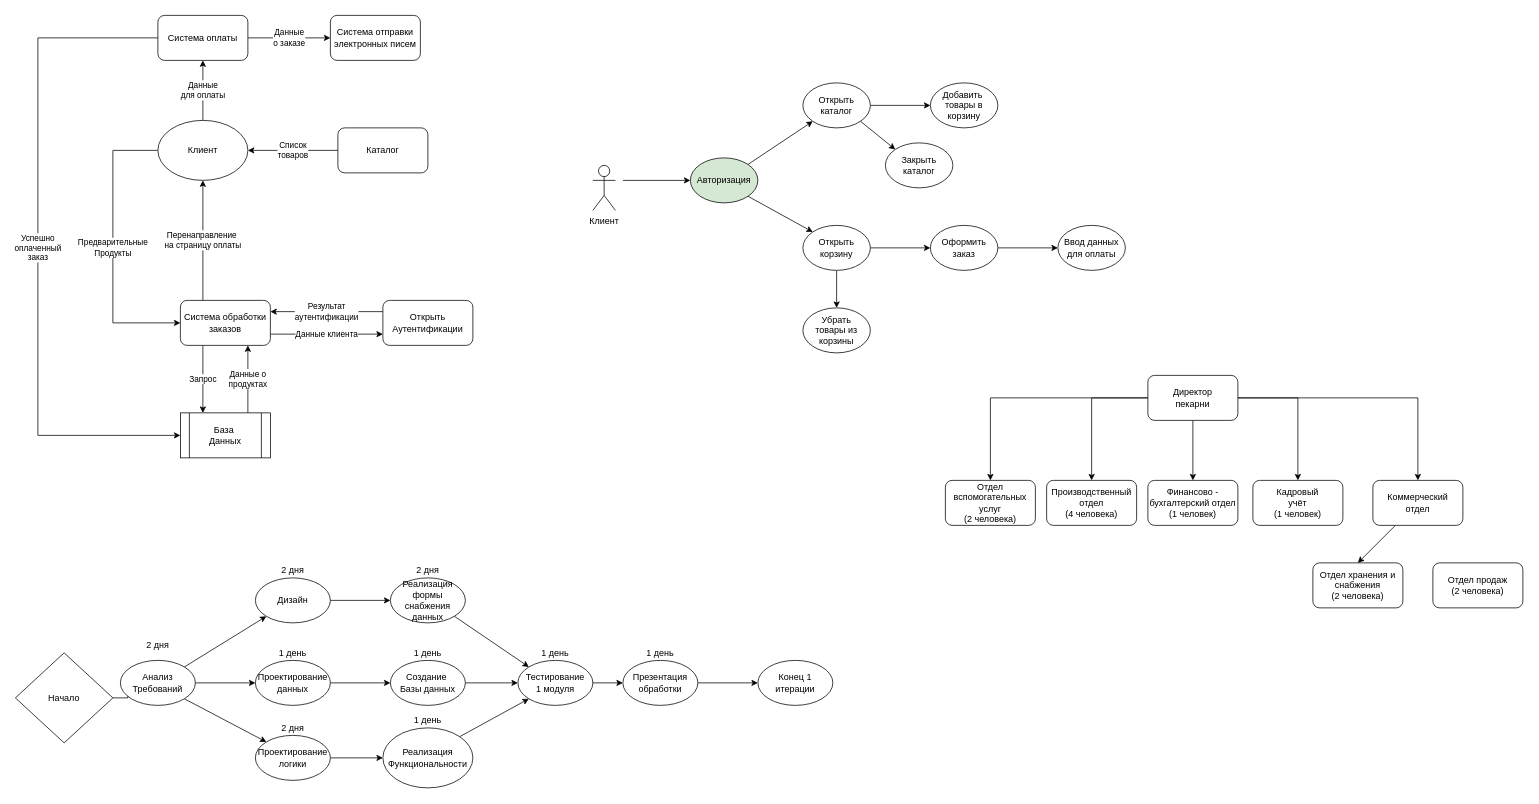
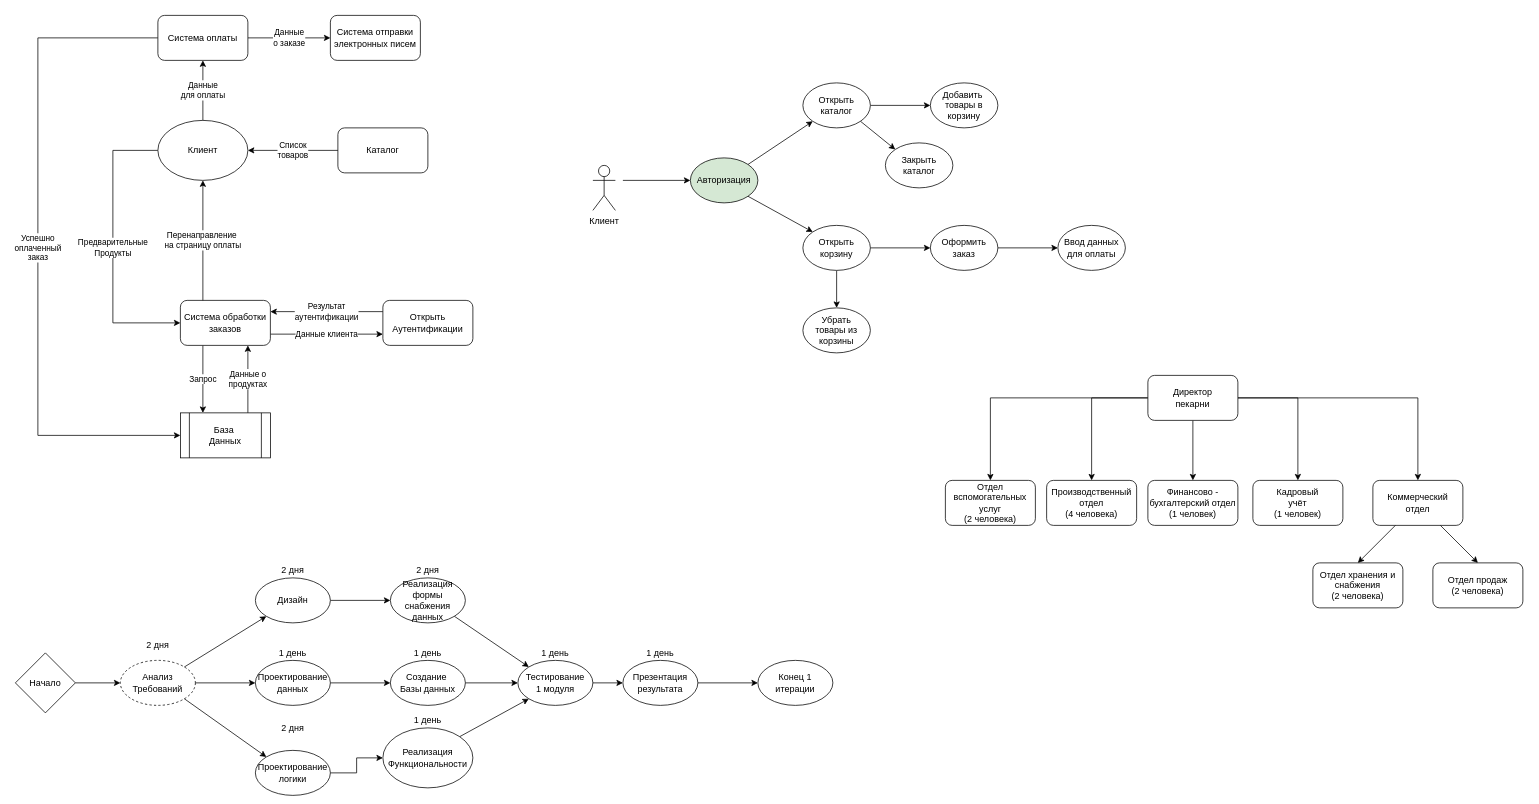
edge "Коммерческий отдел" -> "Отдел продаж (2 человека)": added
node "Анализ Требований": style solid -> dashed
node "Презентация обработки": label "Презентация обработки" -> "Презентация результата"
node "Начало": size 98x90 -> 60x60
node "Проектирование логики": moved (293, 758) -> (293, 773)
